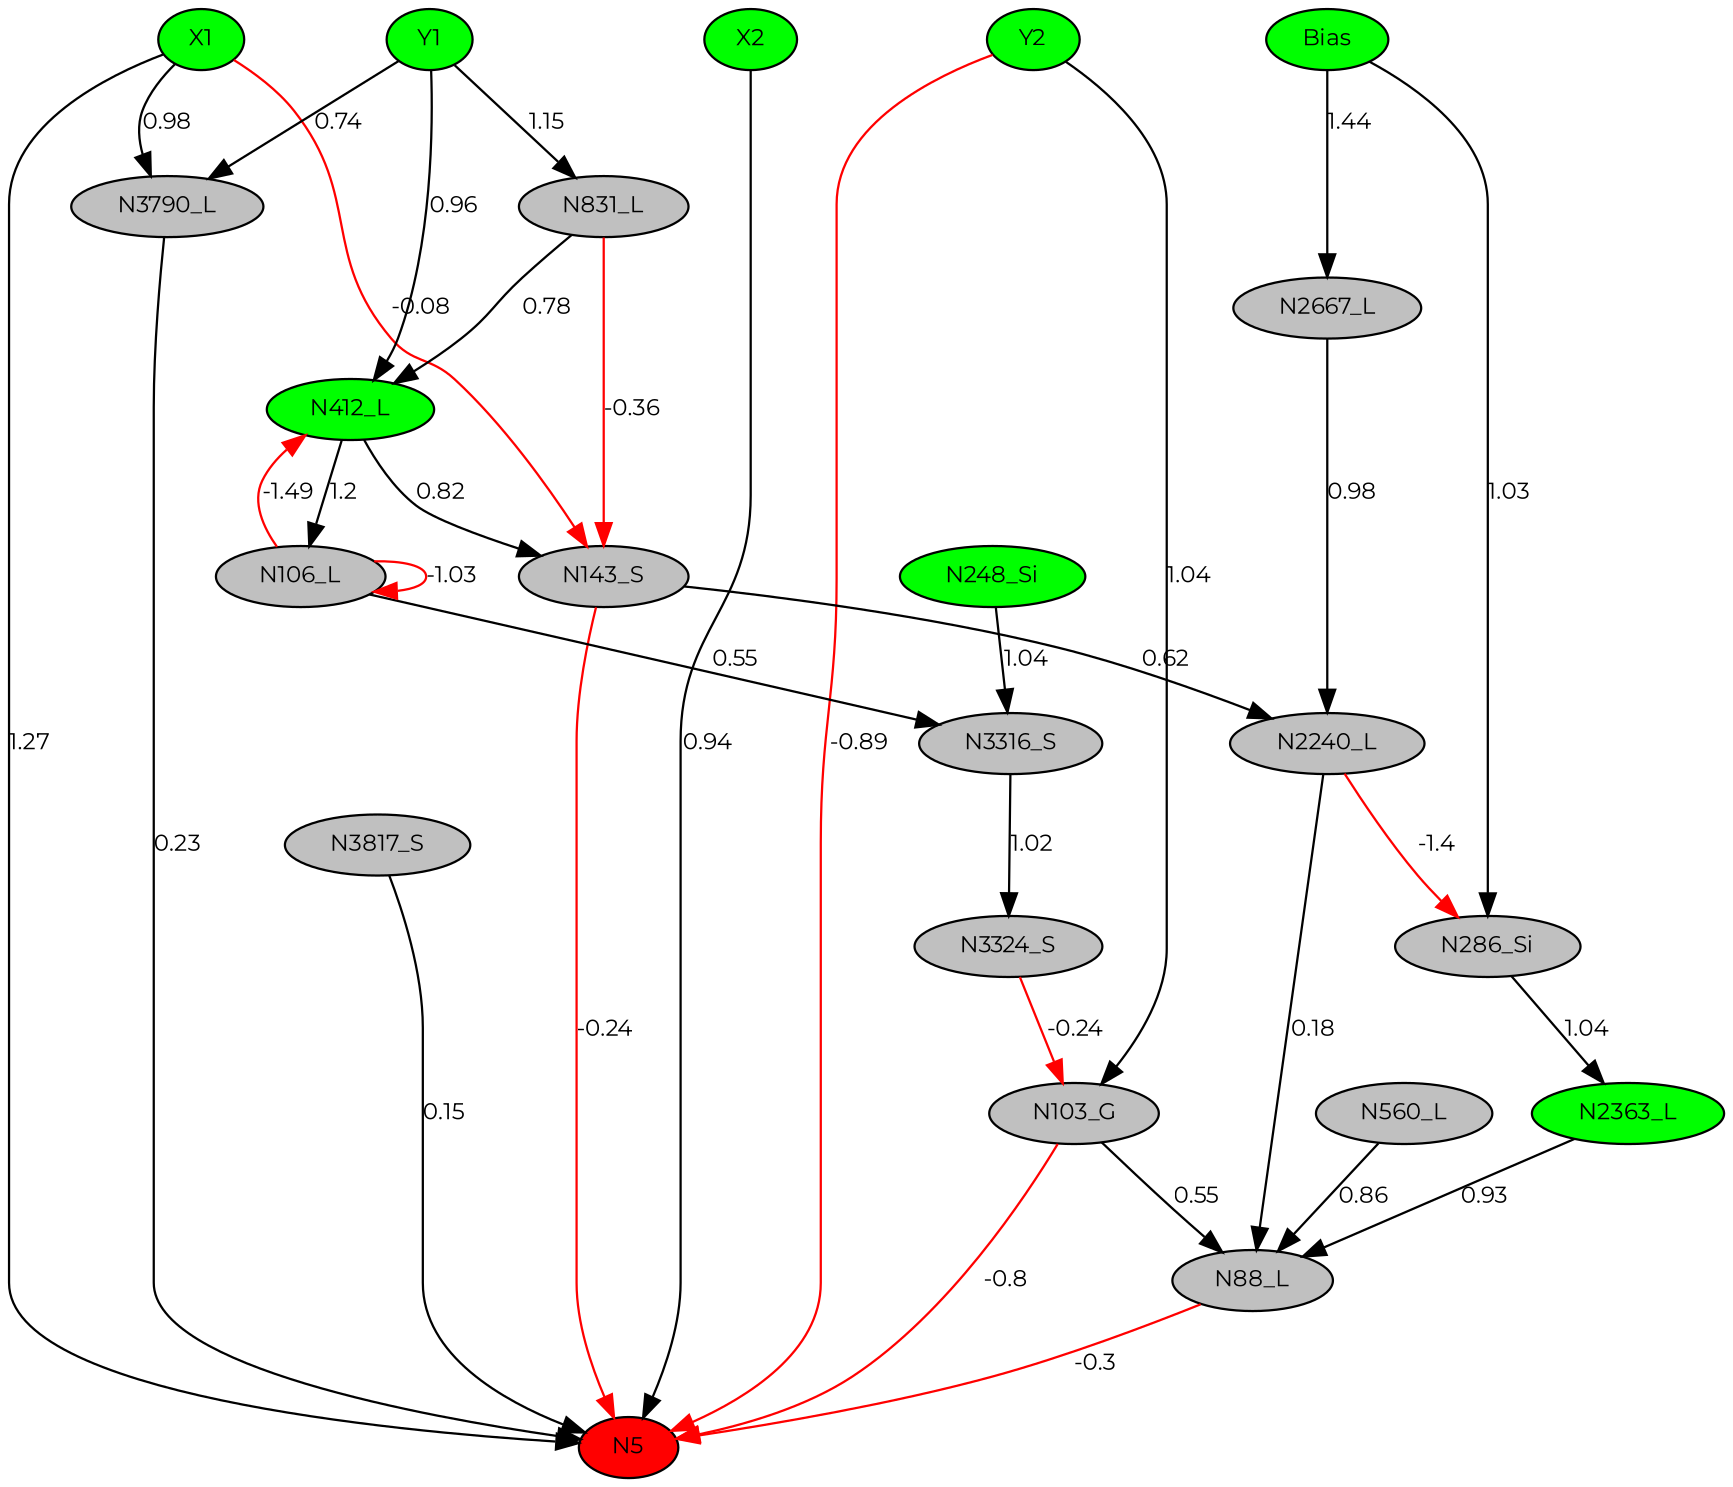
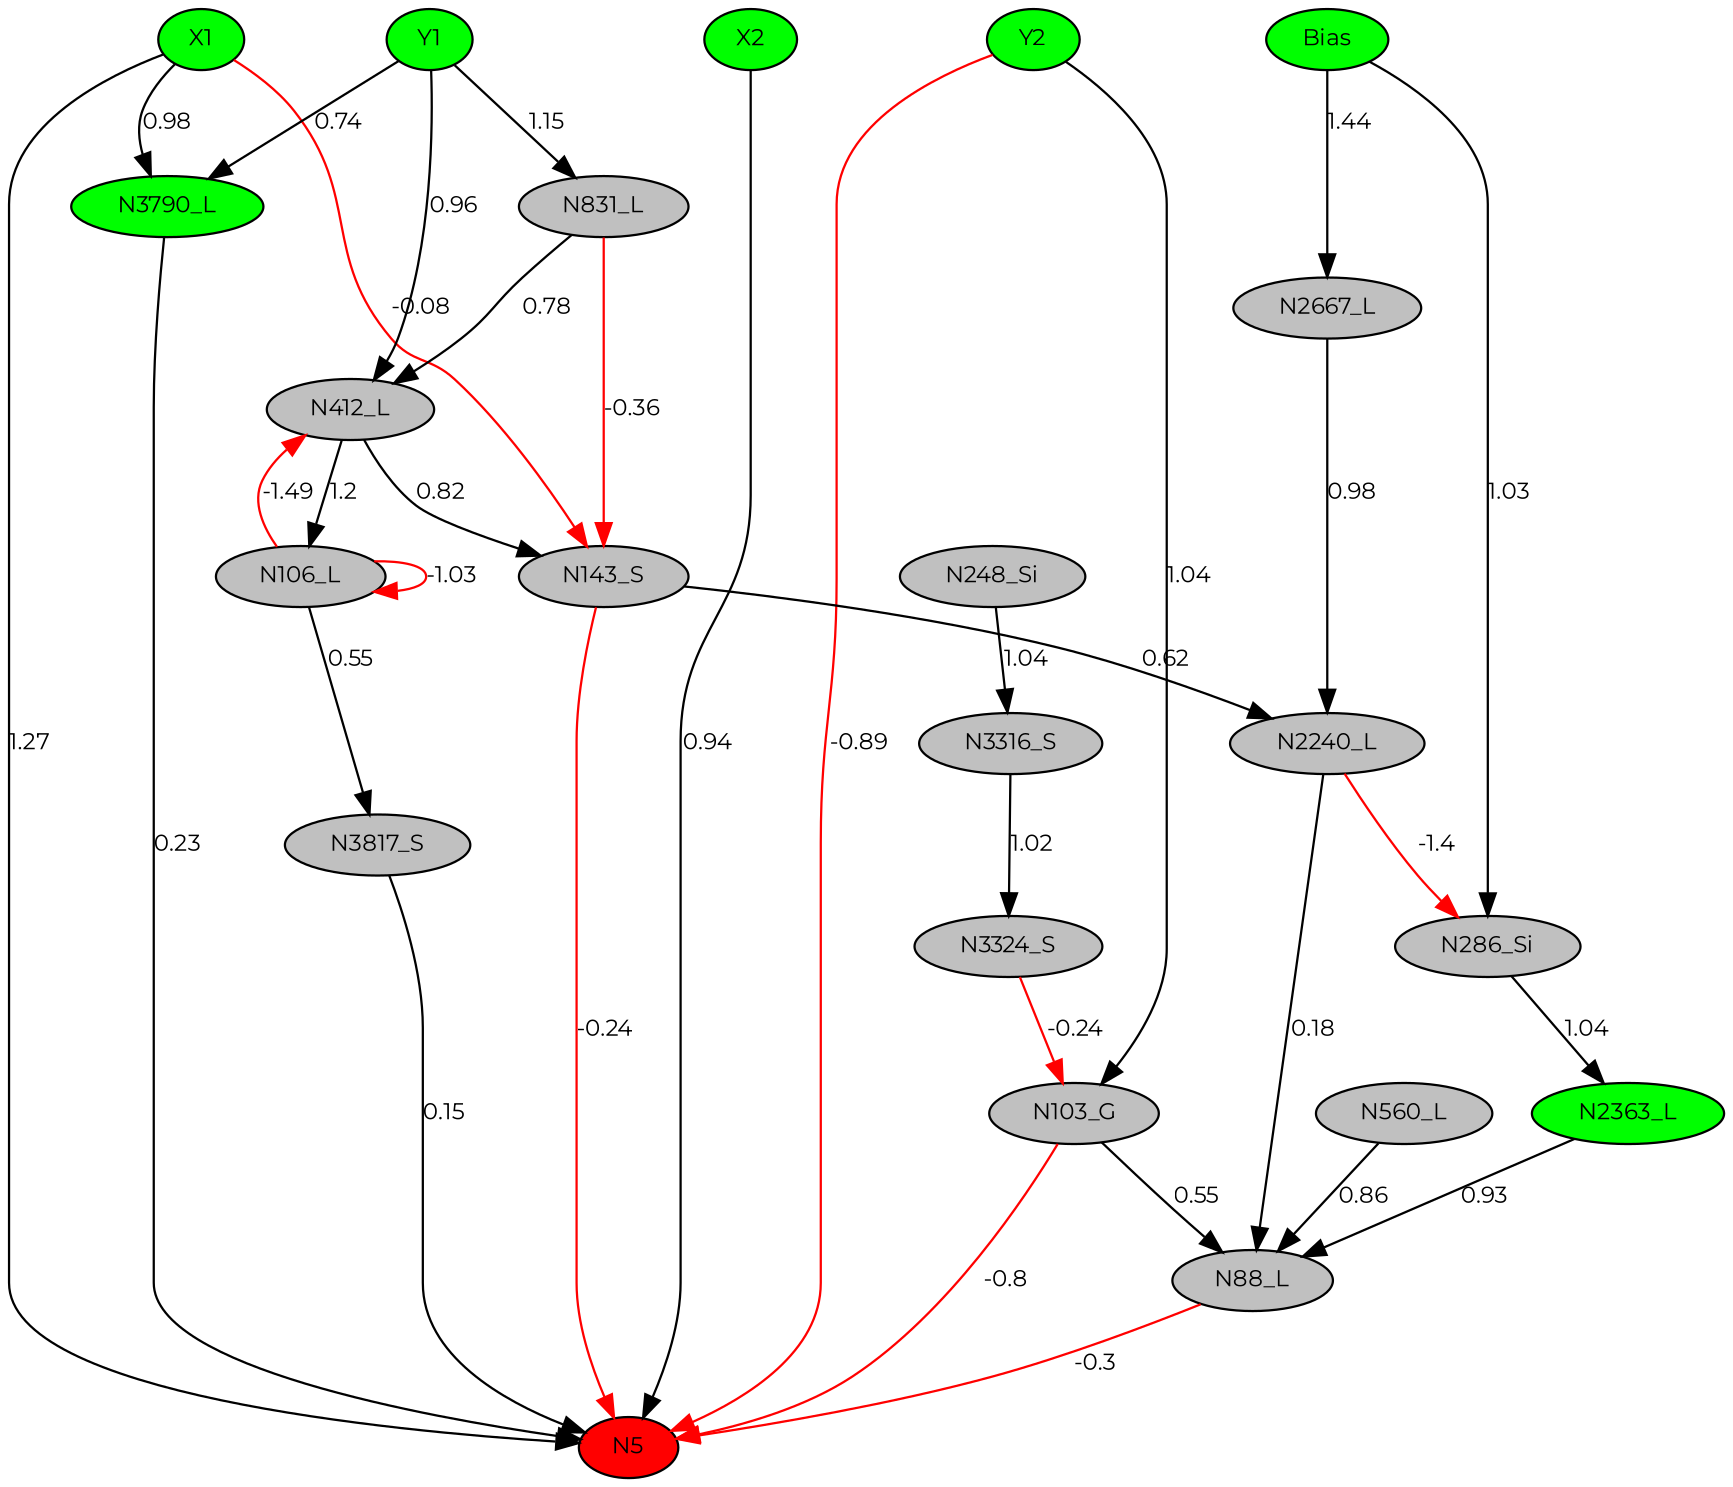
node "N3790_L": fillcolor gray -> green
node "N412_L": fillcolor green -> gray
node "N248_Si": fillcolor green -> gray
edge "N106_L" -> "N3316_S": now "N106_L" -> "N3817_S"
